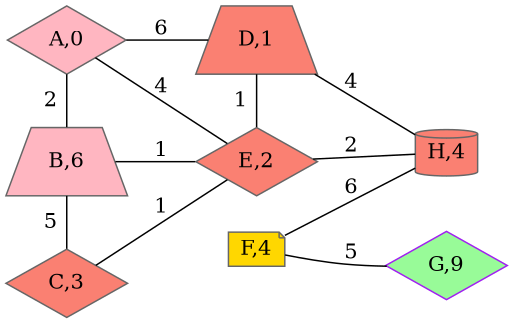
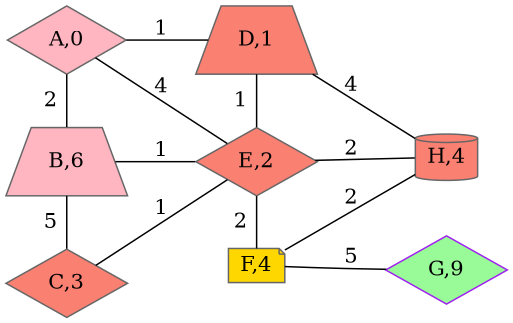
edge "A,0" -- "D,1": label "6" -> "1"
edge "H,4" -- "F,4": label "6" -> "2"
edge "E,2" -- "F,4": added, label "2"
